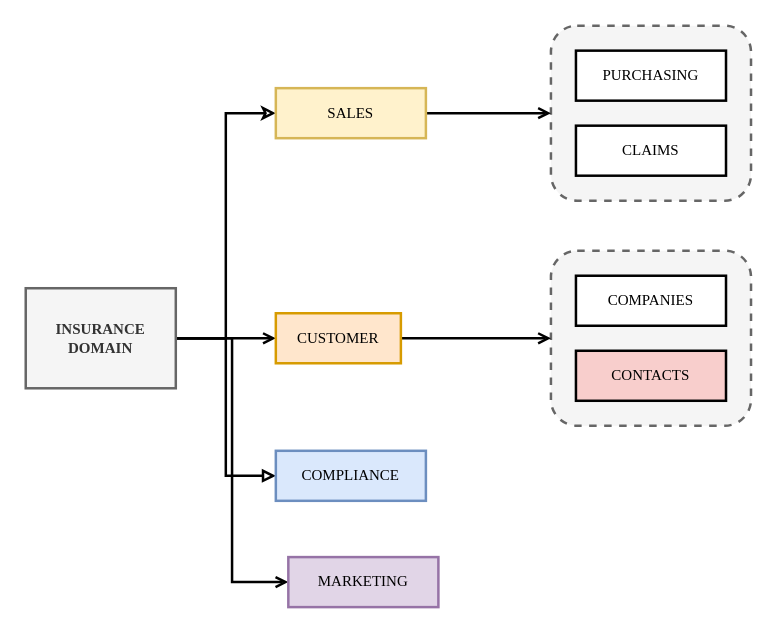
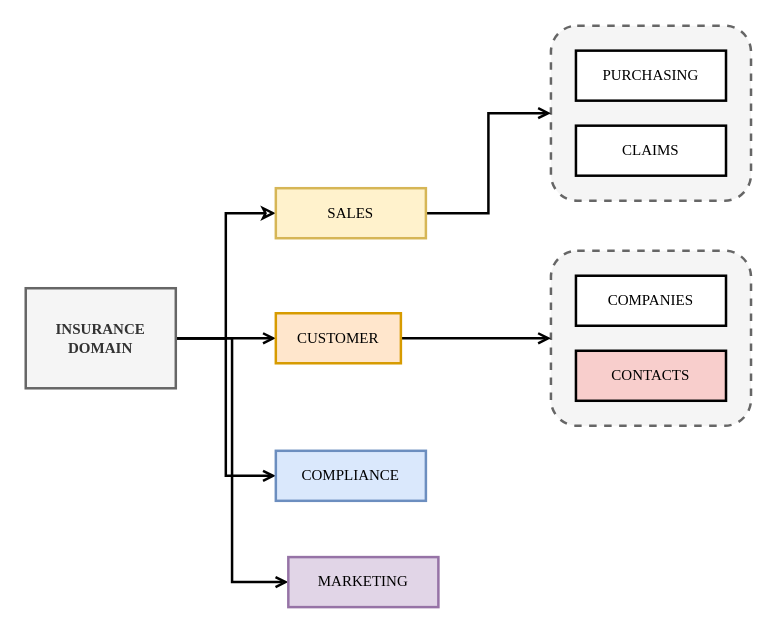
node "SALES": moved (351, 113) -> (351, 213)
edge "INSURANCE DOMAIN" -> "COMPLIANCE": arrowhead block -> open
